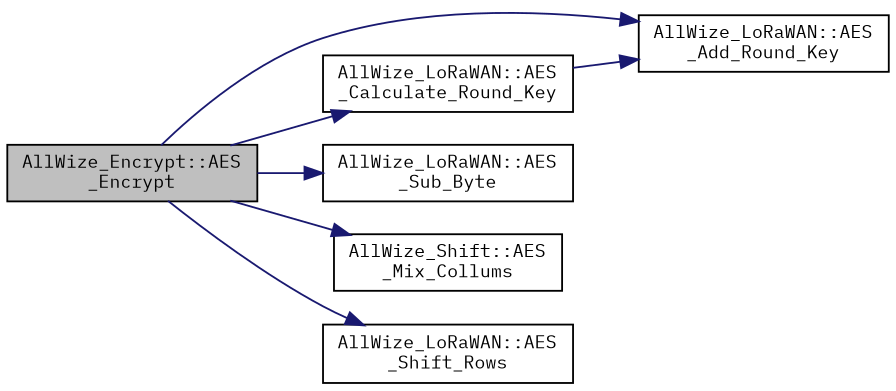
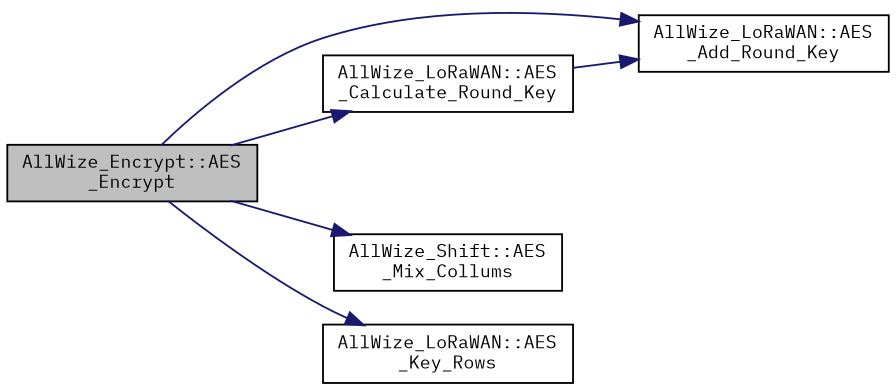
node "AllWize_LoRaWAN::AES _Sub_Byte": removed
node "AllWize_LoRaWAN::AES _Shift_Rows": label "AllWize_LoRaWAN::AES _Shift_Rows" -> "AllWize_LoRaWAN::AES _Key_Rows"
